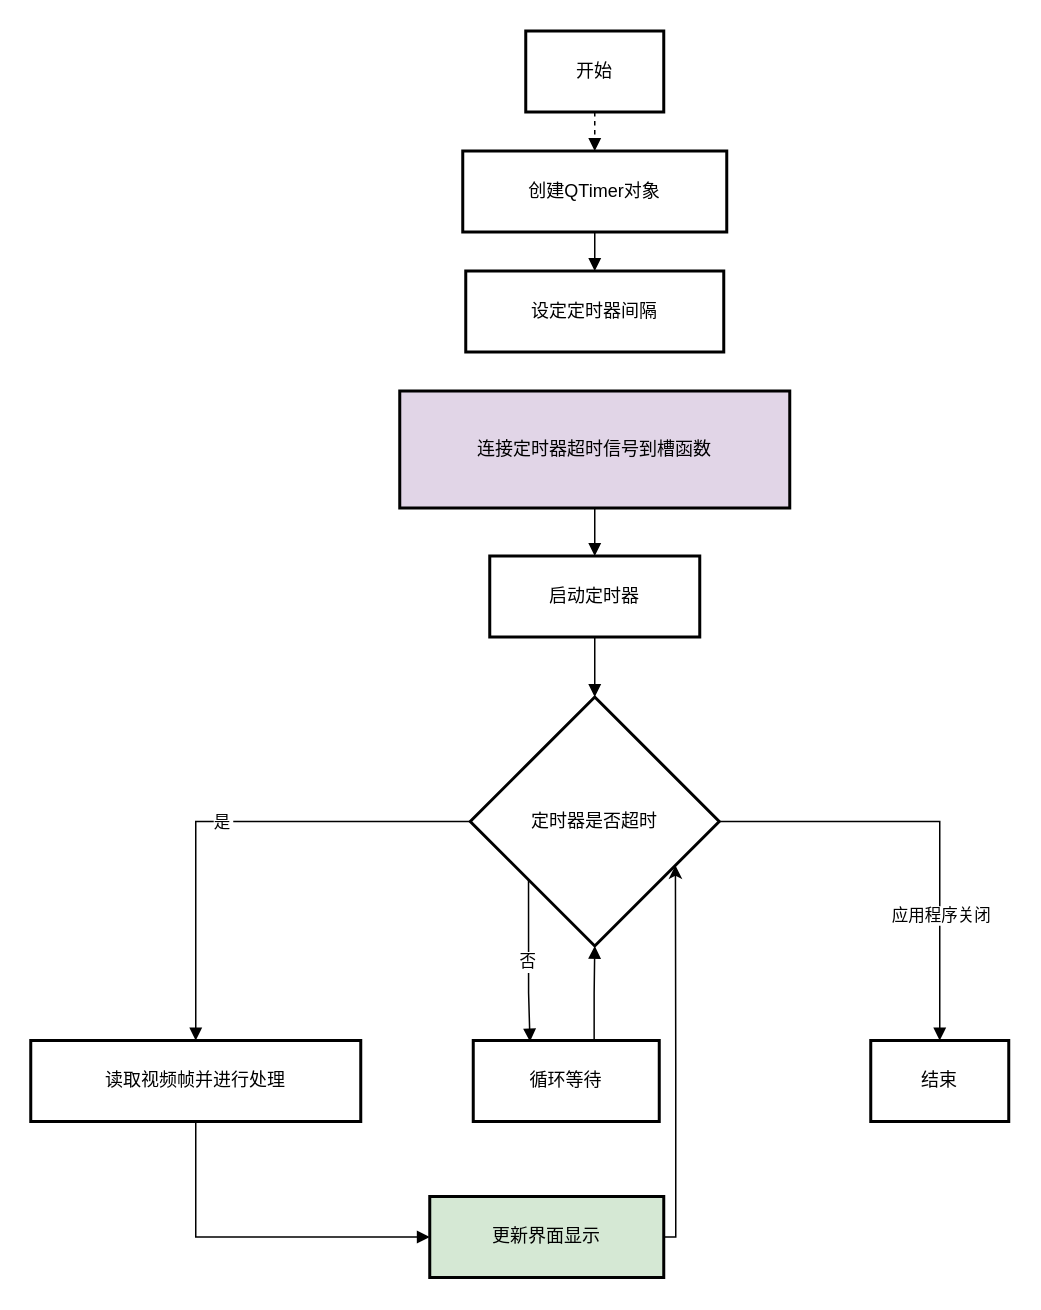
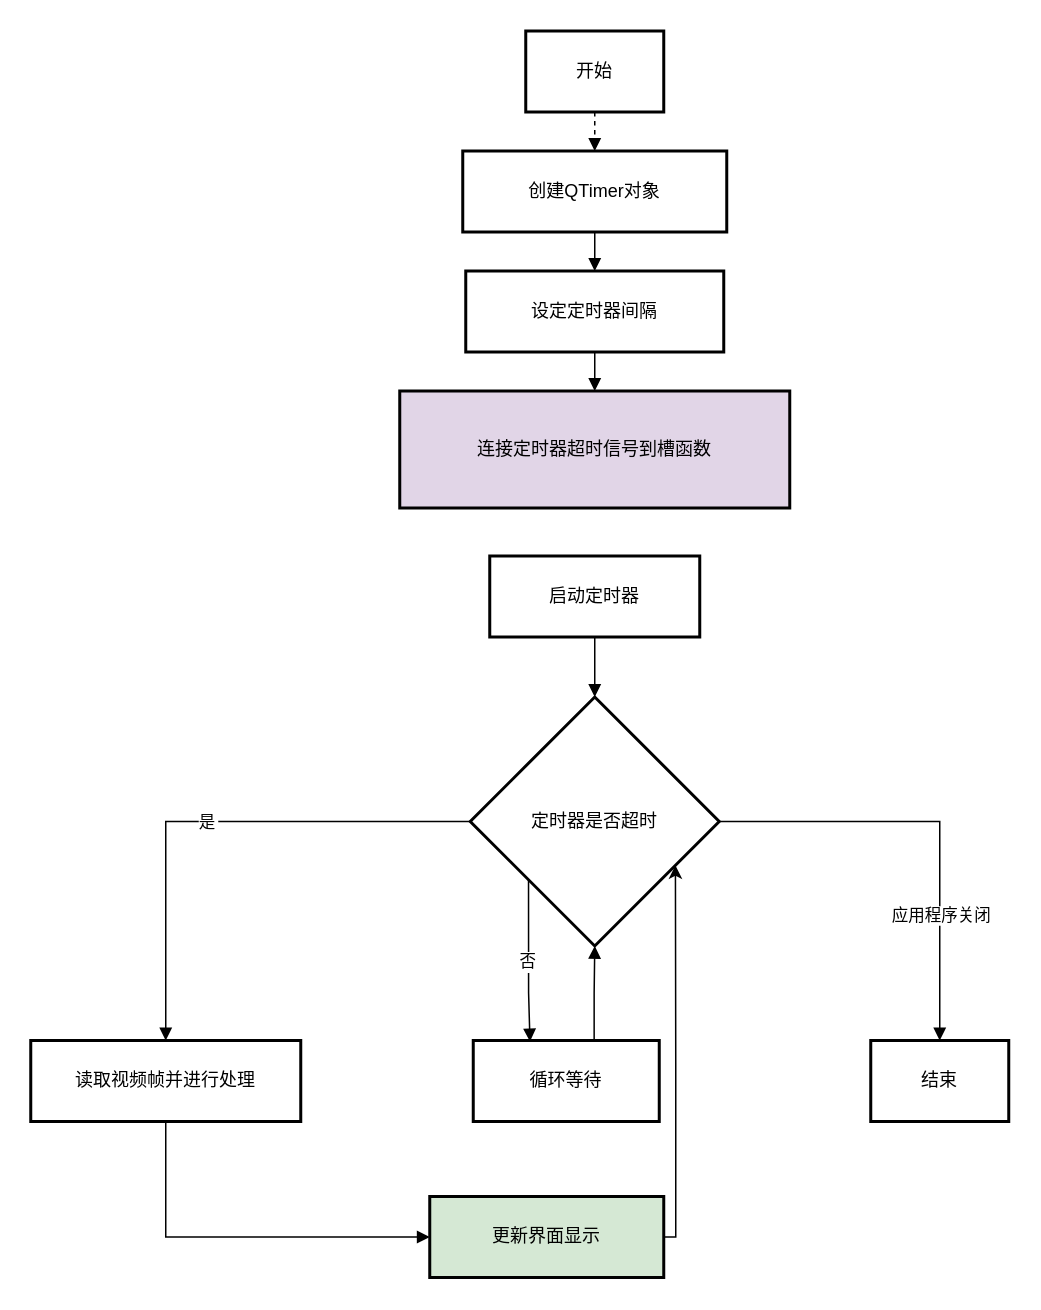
edge "设定定时器间隔" -> "连接定时器超时信号到槽函数": added
edge "连接定时器超时信号到槽函数" -> "启动定时器": removed
node "读取视频帧并进行处理": size 330x81 -> 270x81
